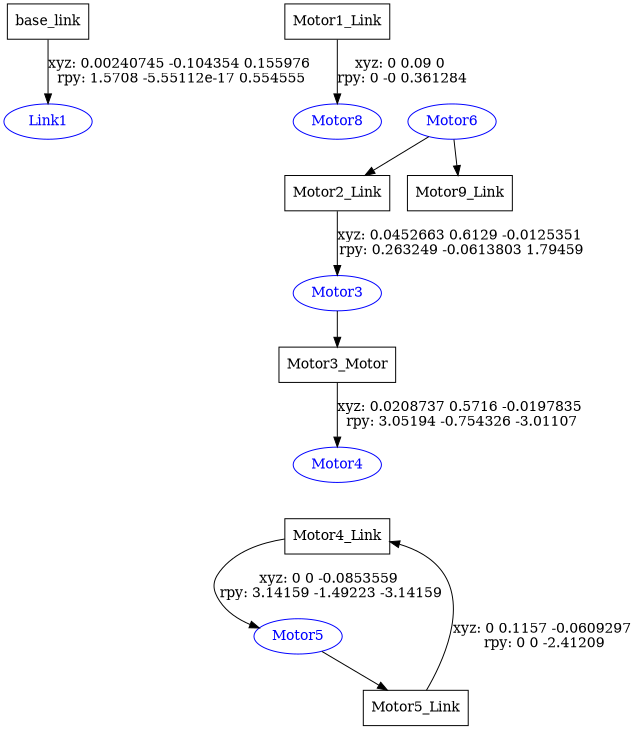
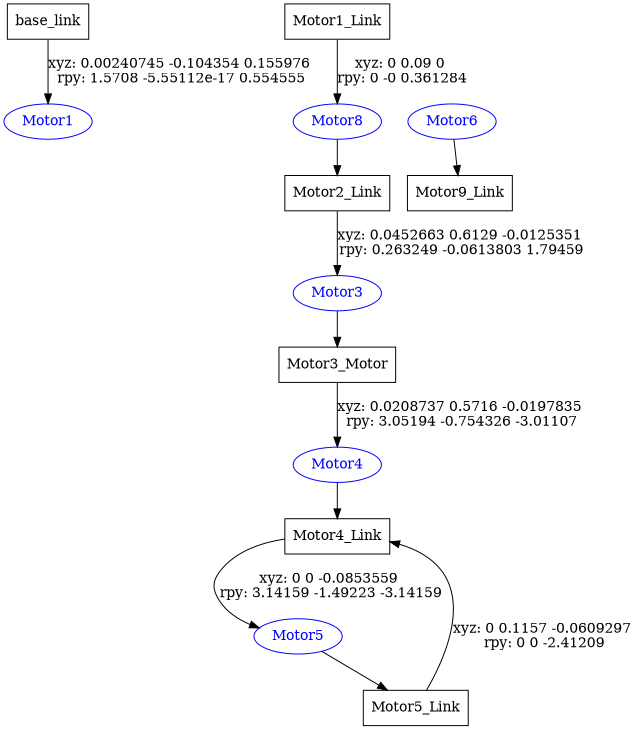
node "Link1": label "Link1" -> "Motor1"
edge "Motor6" -> "Motor2_Link": now "Motor8" -> "Motor2_Link"
edge "Motor4" -> "Motor4_Link": added
